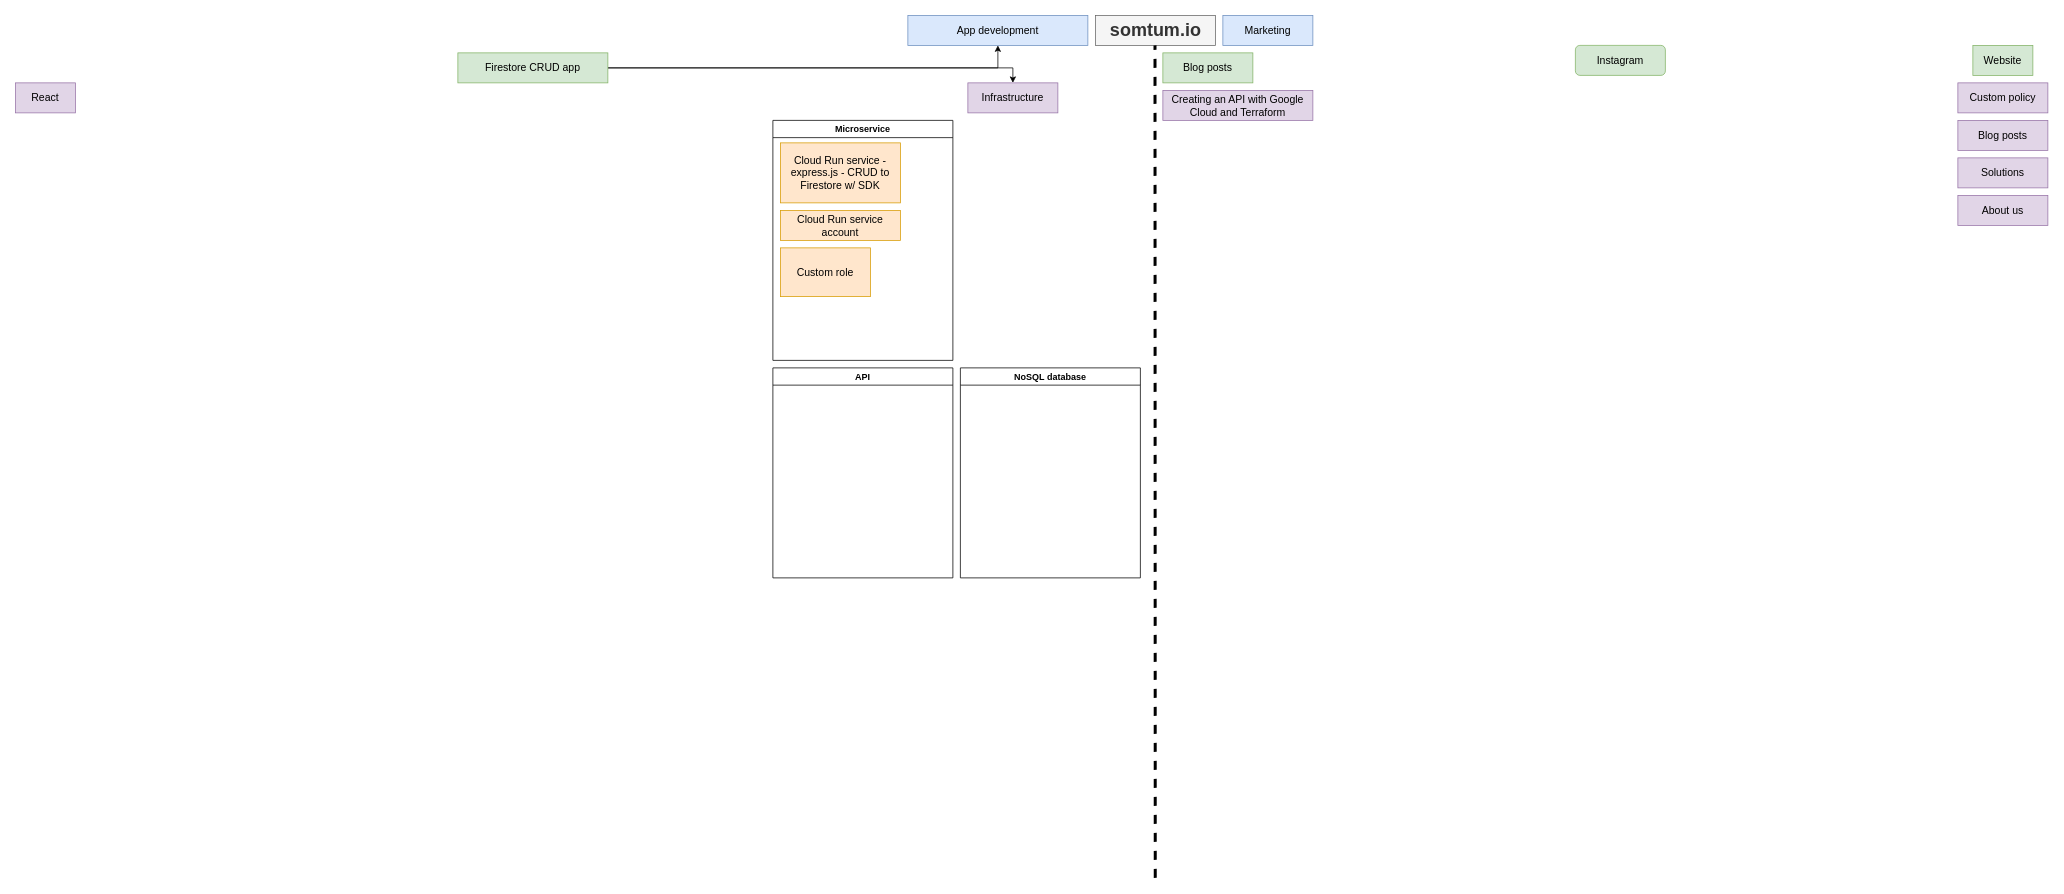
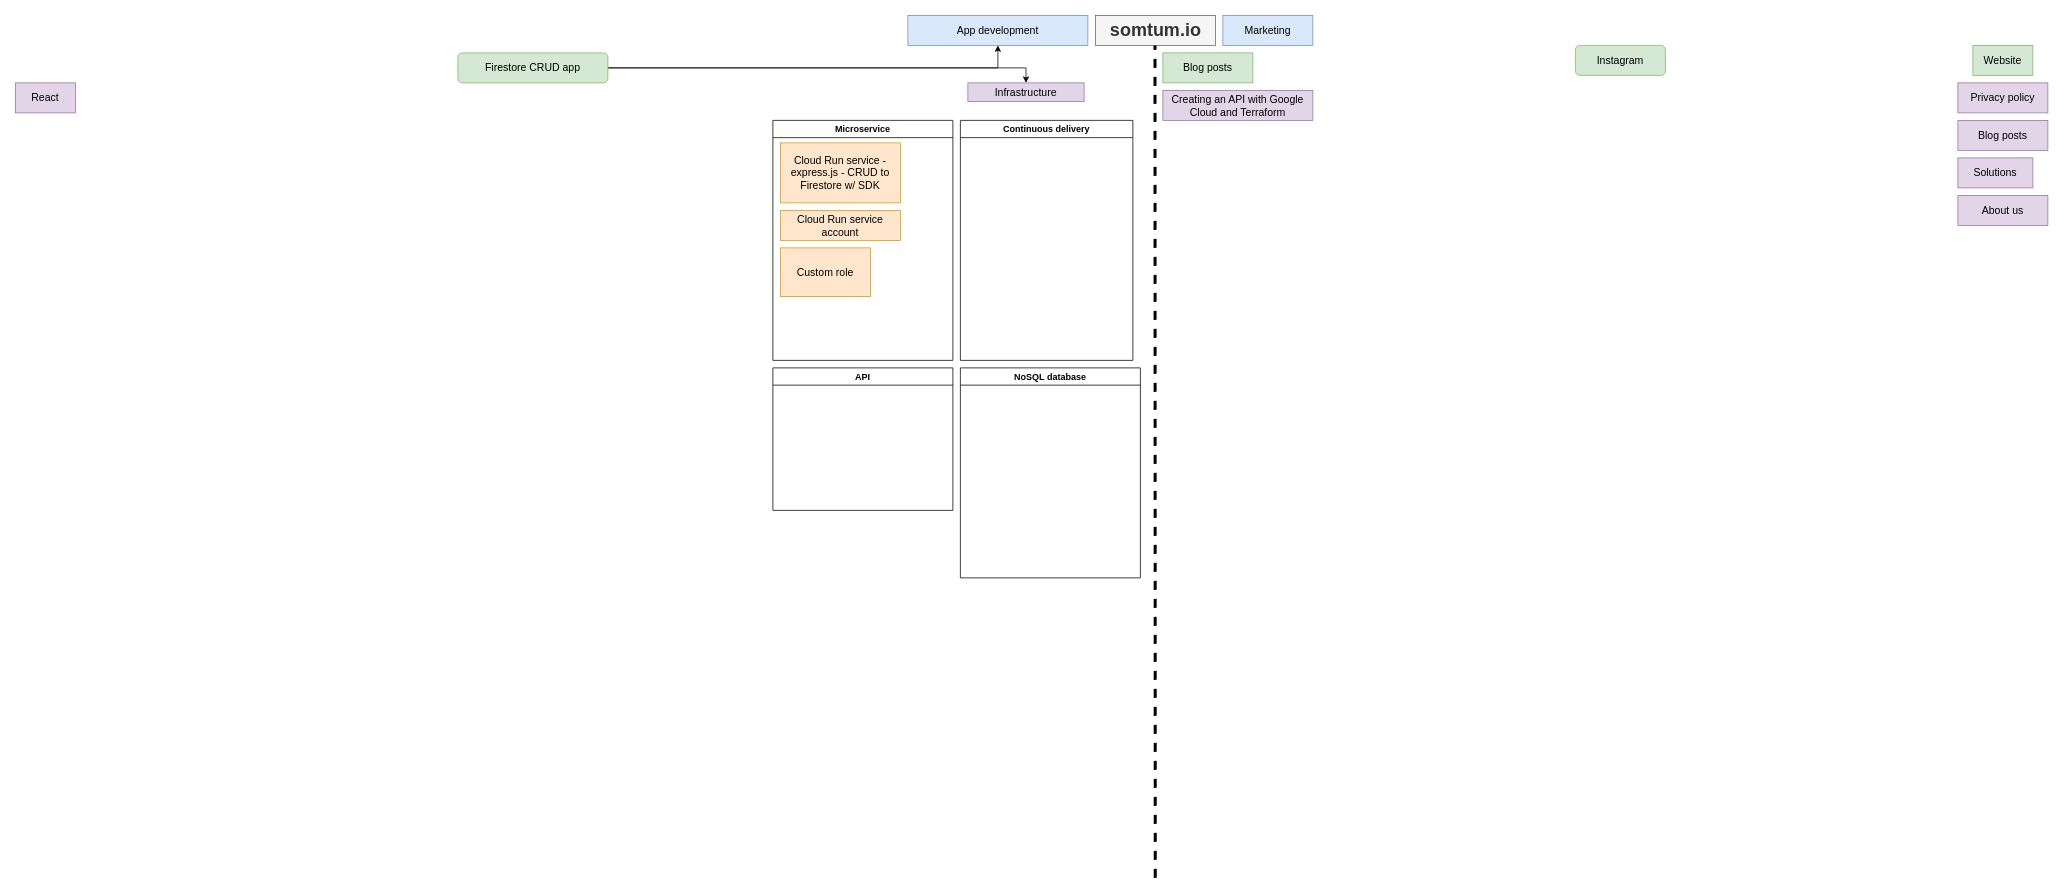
node "Firestore CRUD app": shape rectangle -> rounded rectangle
node "Infrastructure": size 90x30 -> 116x19
node "Custom policy": label "Custom policy" -> "Privacy policy"
node "Solutions": size 90x30 -> 75x30
node "Continuous delivery": added
node "API": size 180x210 -> 180x143
